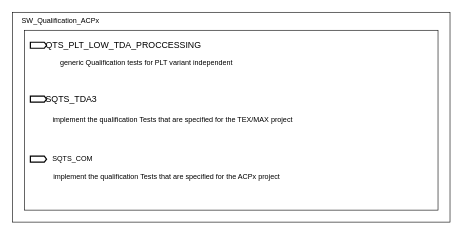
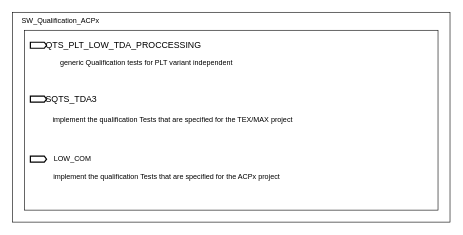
node "SQTS_COM": label "SQTS_COM" -> "LOW_COM"
